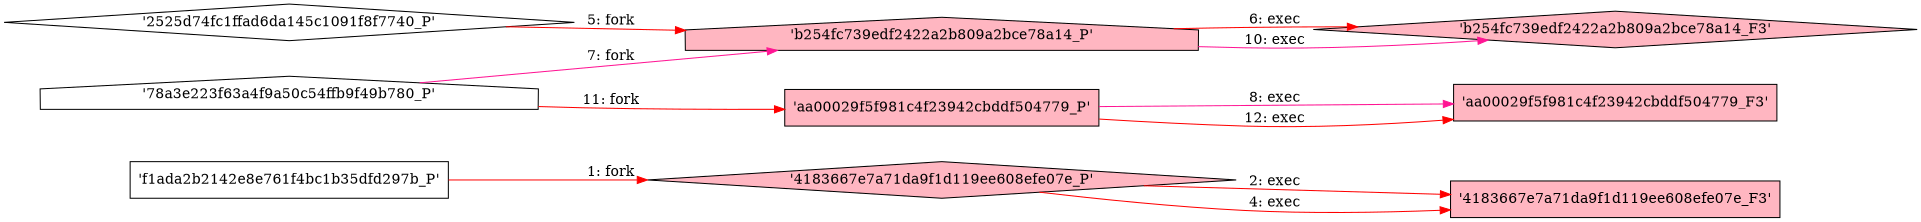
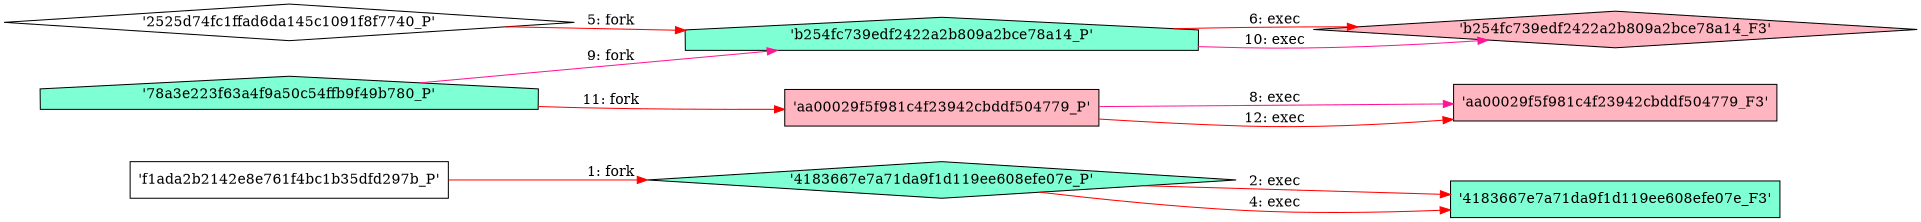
node "'b254fc739edf2422a2b809a2bce78a14_P'": fillcolor lightpink -> aquamarine
edge "'78a3e223f63a4f9a50c54ffb9f49b780_P'" -> "'b254fc739edf2422a2b809a2bce78a14_P'": label "7: fork" -> "9: fork"
node "'78a3e223f63a4f9a50c54ffb9f49b780_P'": fillcolor white -> aquamarine
node "'4183667e7a71da9f1d119ee608efe07e_P'": fillcolor lightpink -> aquamarine
node "'4183667e7a71da9f1d119ee608efe07e_F3'": fillcolor lightpink -> aquamarine
